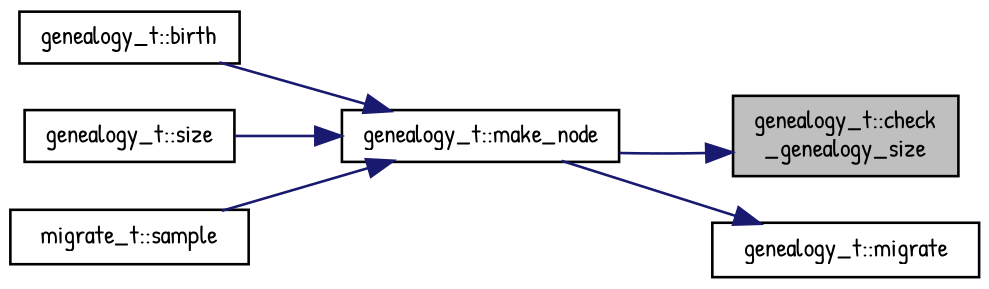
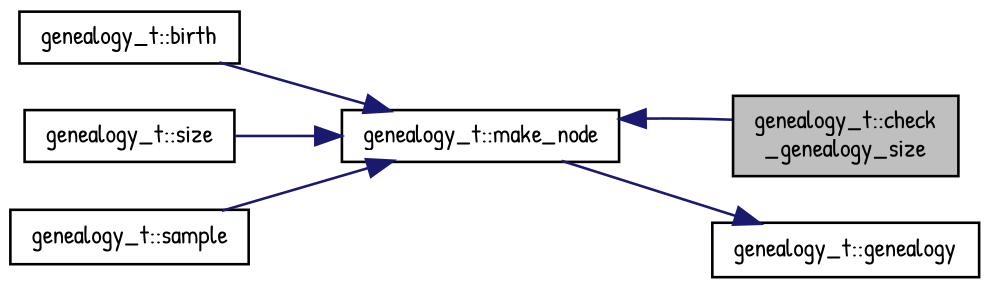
edge "genealogy_t::make_node" -> "genealogy_t::check _genealogy_size": reversed
node "migrate_t::sample": label "migrate_t::sample" -> "genealogy_t::sample"
node "genealogy_t::migrate": label "genealogy_t::migrate" -> "genealogy_t::genealogy"
